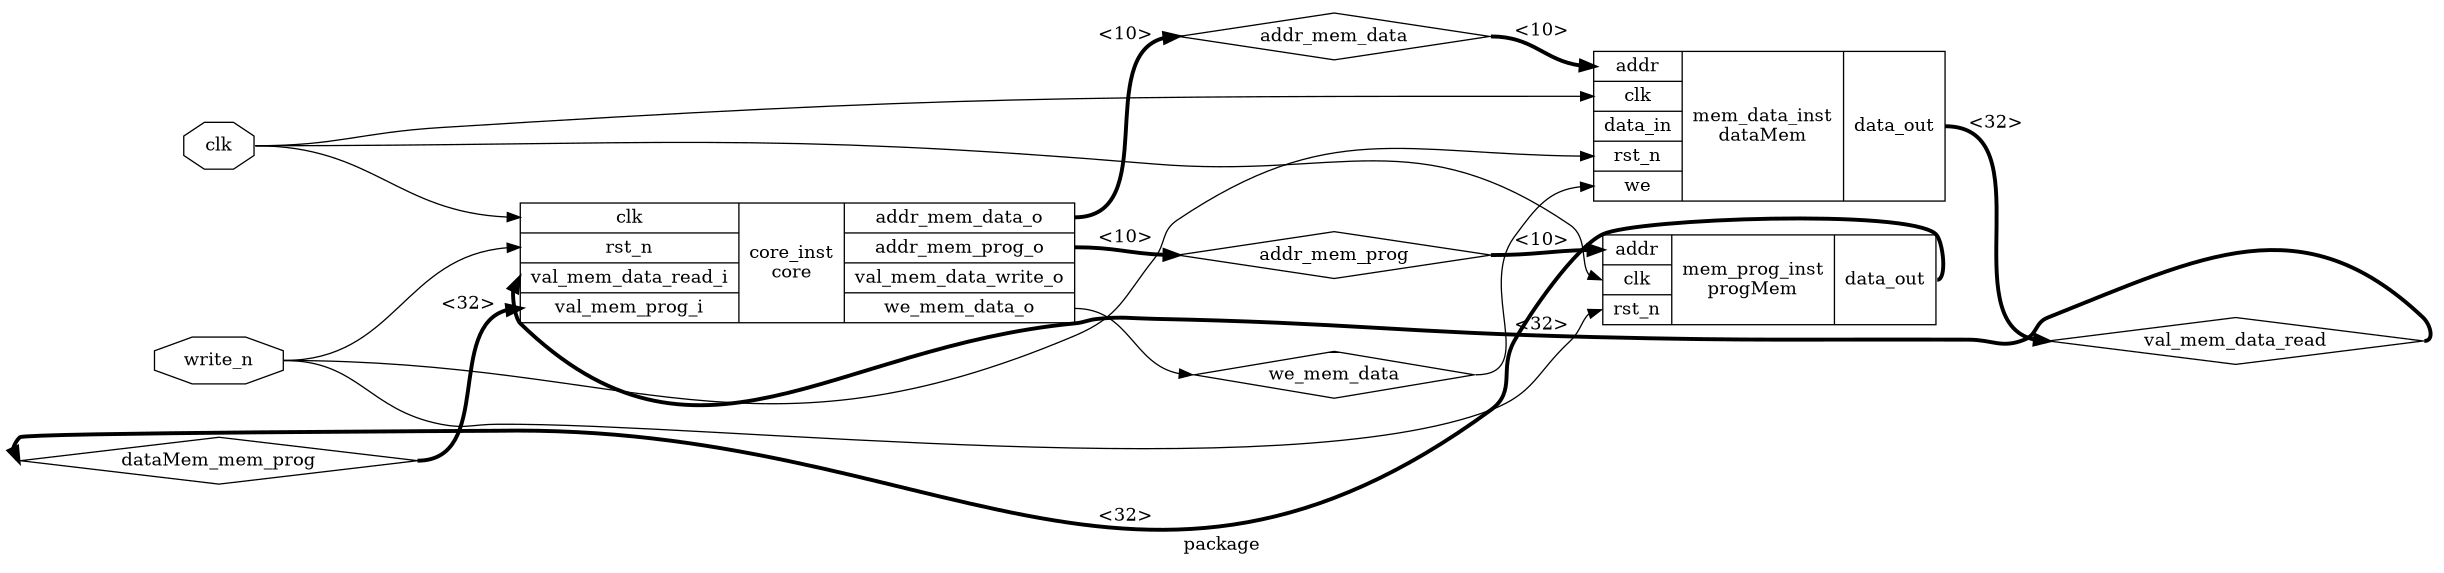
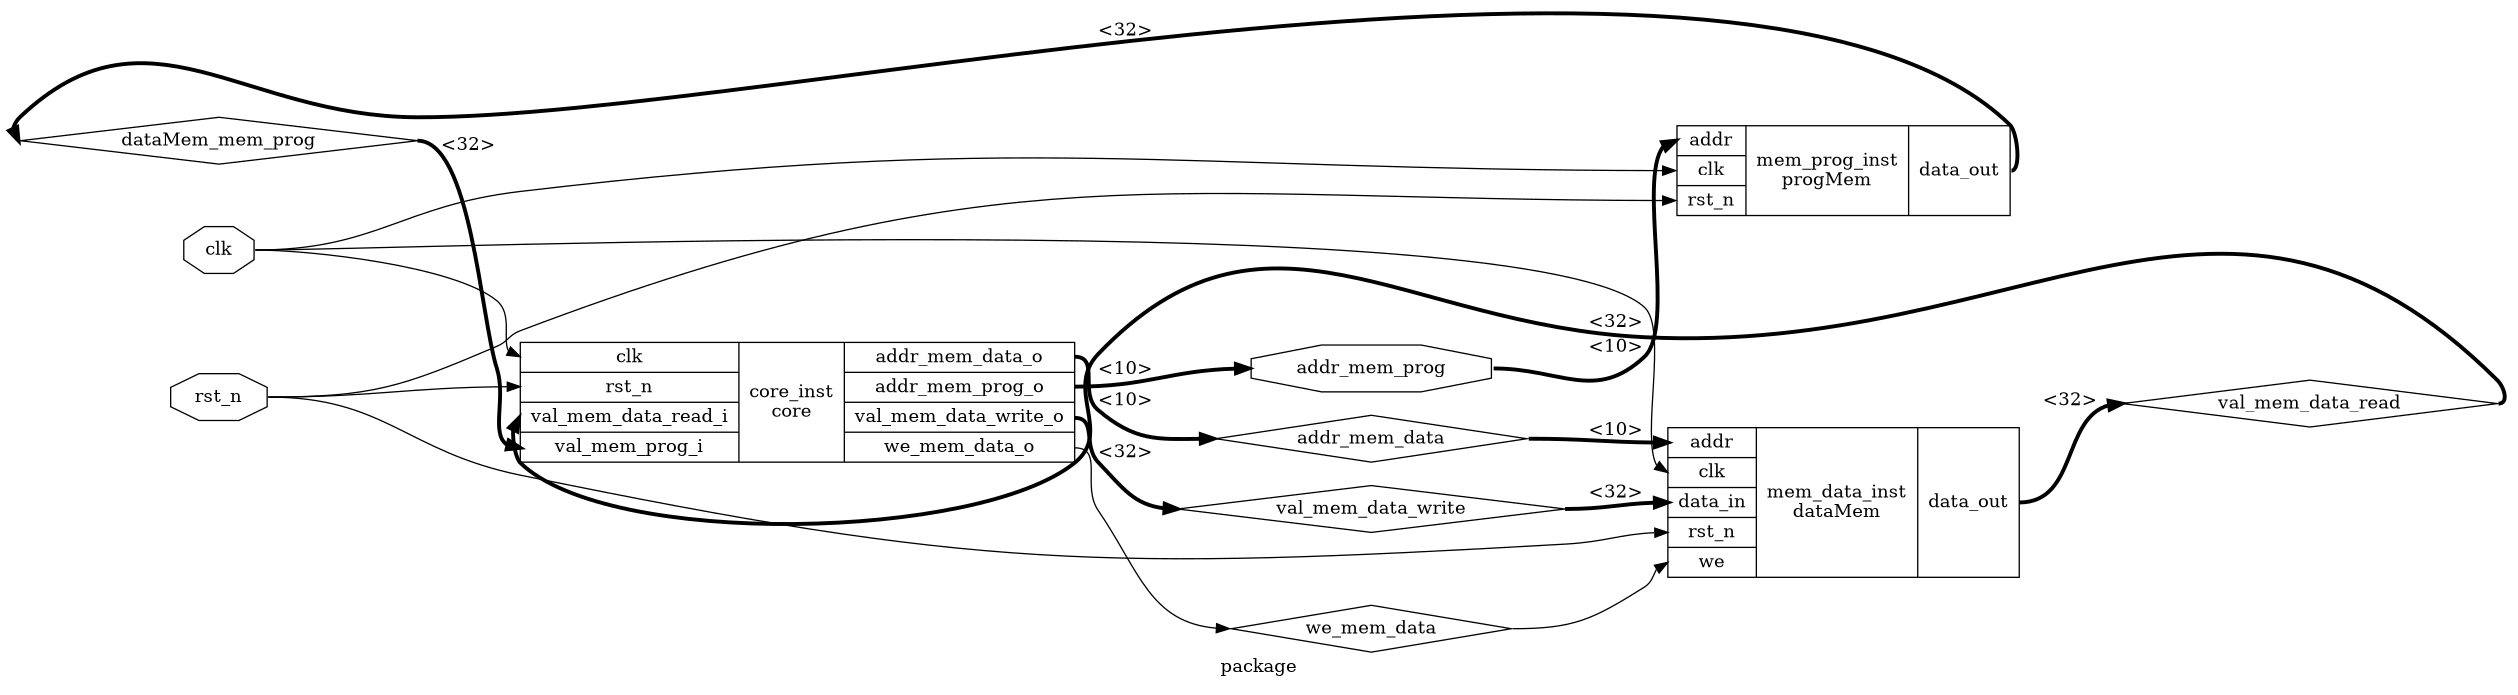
node "addr_mem_prog": shape diamond -> octagon
node "write_n": label "write_n" -> "rst_n"
node "val_mem_data_write": added
